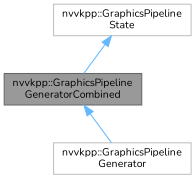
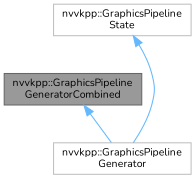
edge "nvvkpp::GraphicsPipeline GeneratorCombined" -> "nvvkpp::GraphicsPipeline State": now "nvvkpp::GraphicsPipeline Generator" -> "nvvkpp::GraphicsPipeline State"
